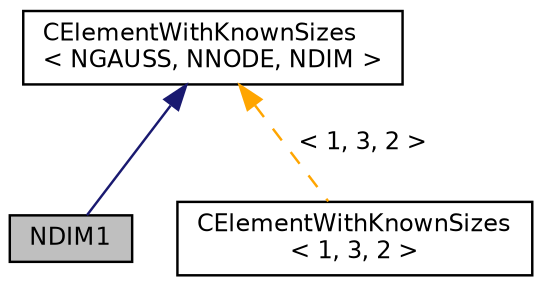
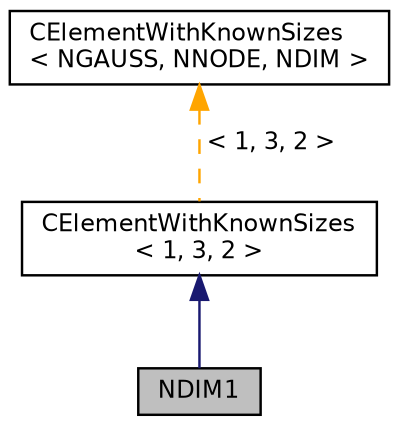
edge "NDIM1" -> "CElementWithKnownSizes < NGAUSS, NNODE, NDIM >": now "NDIM1" -> "CElementWithKnownSizes < 1, 3, 2 >"
